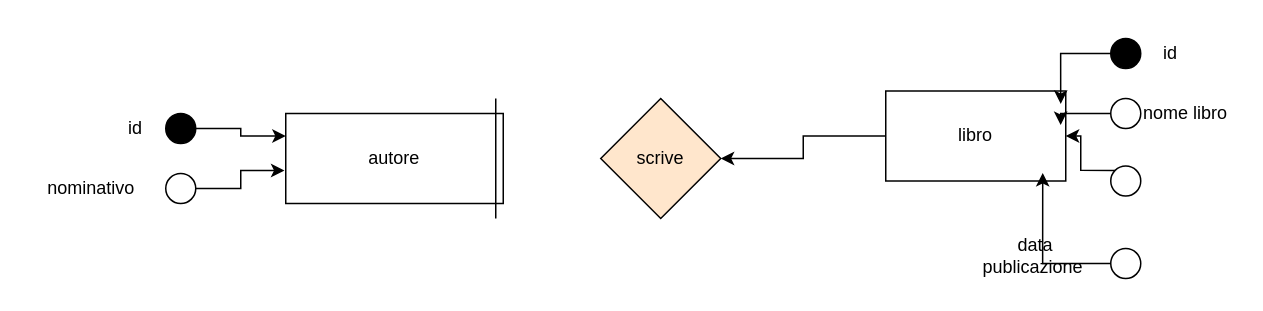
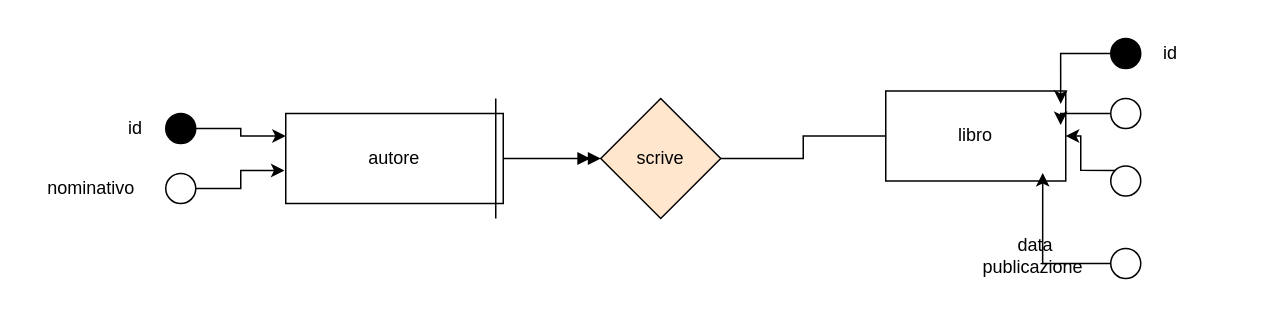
node "nome libro": removed
edge "autore" -> "scrive": added
edge "libro" -> "scrive": arrowhead classic -> none
